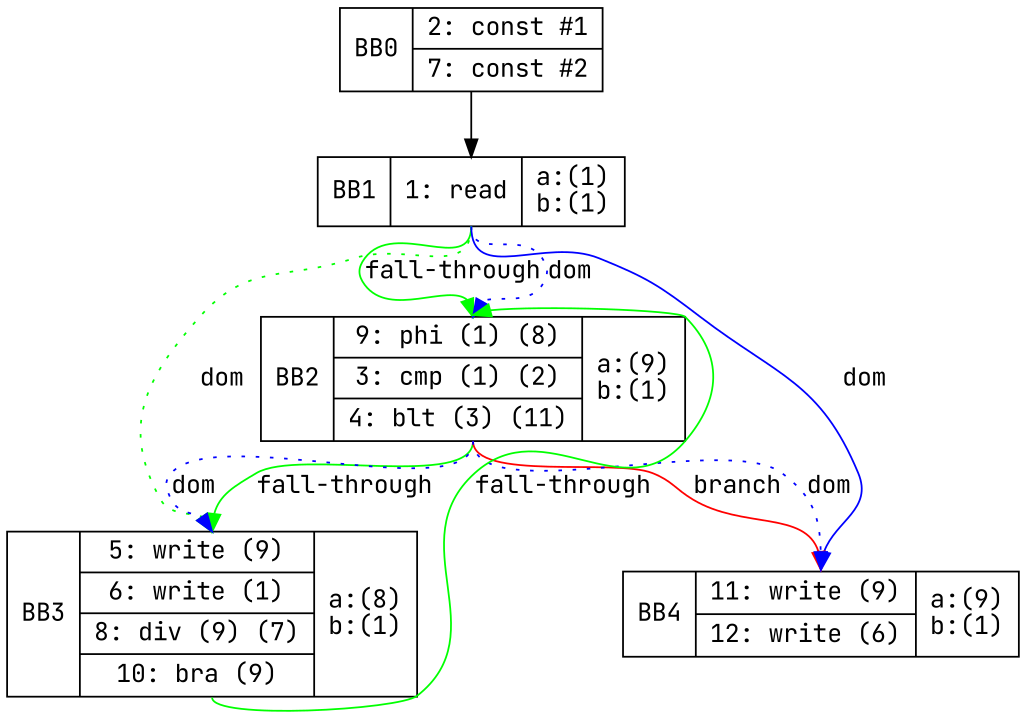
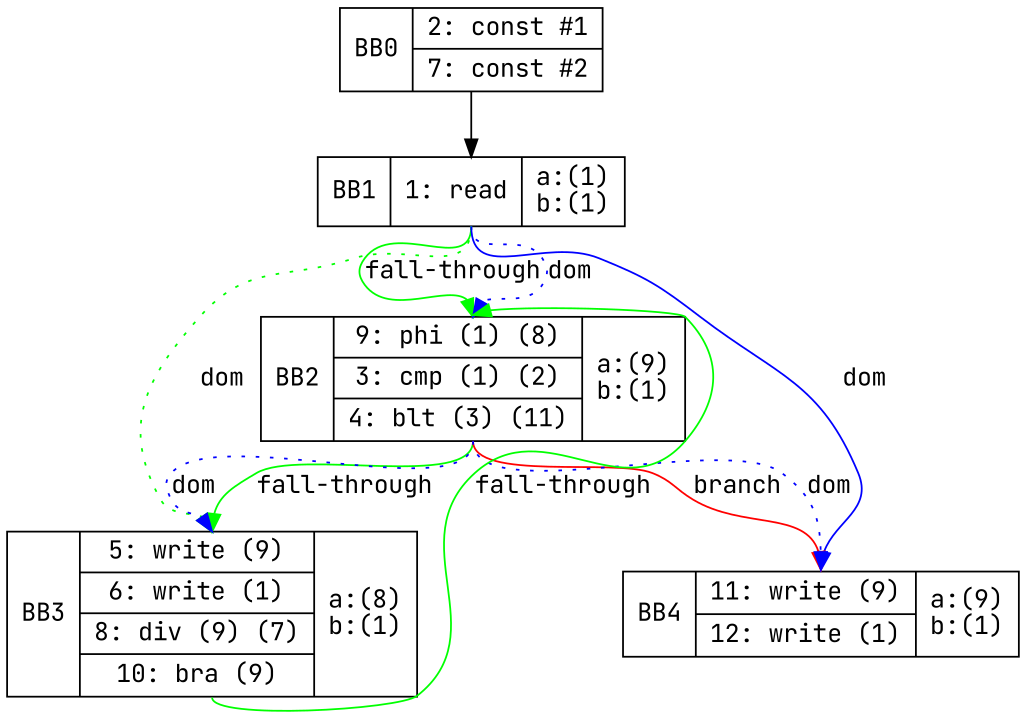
node "BB4": text "12: write (6)" -> "12: write (1)"
